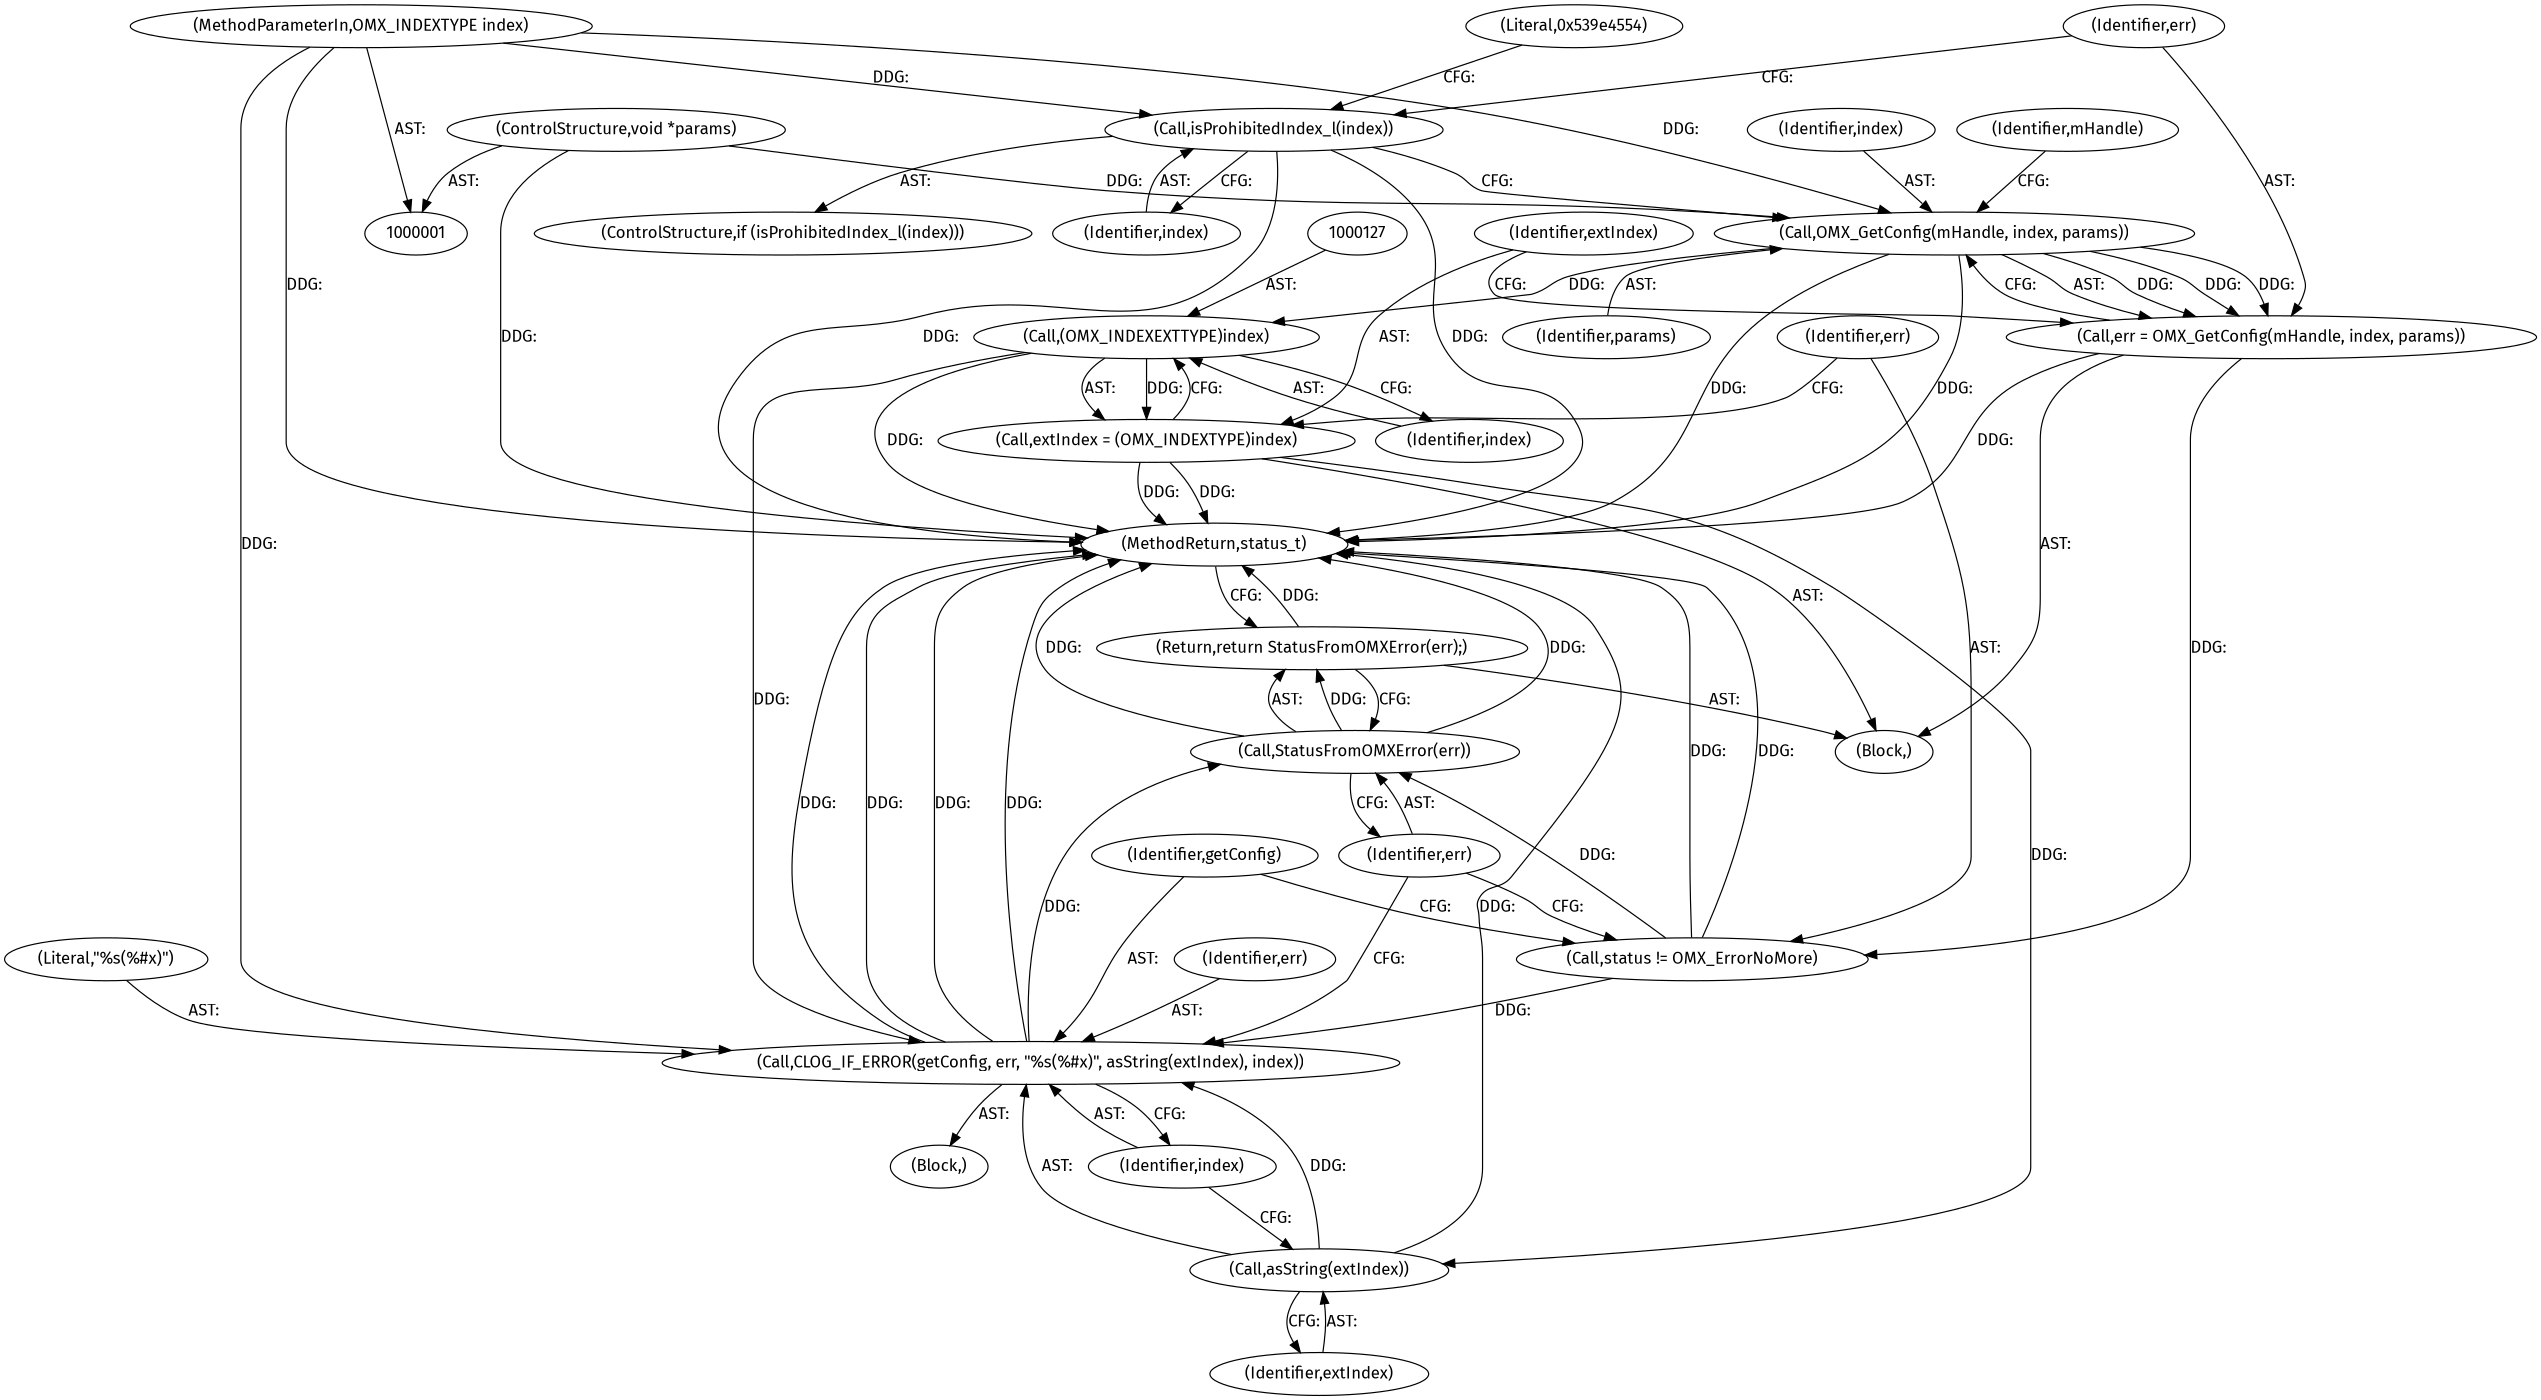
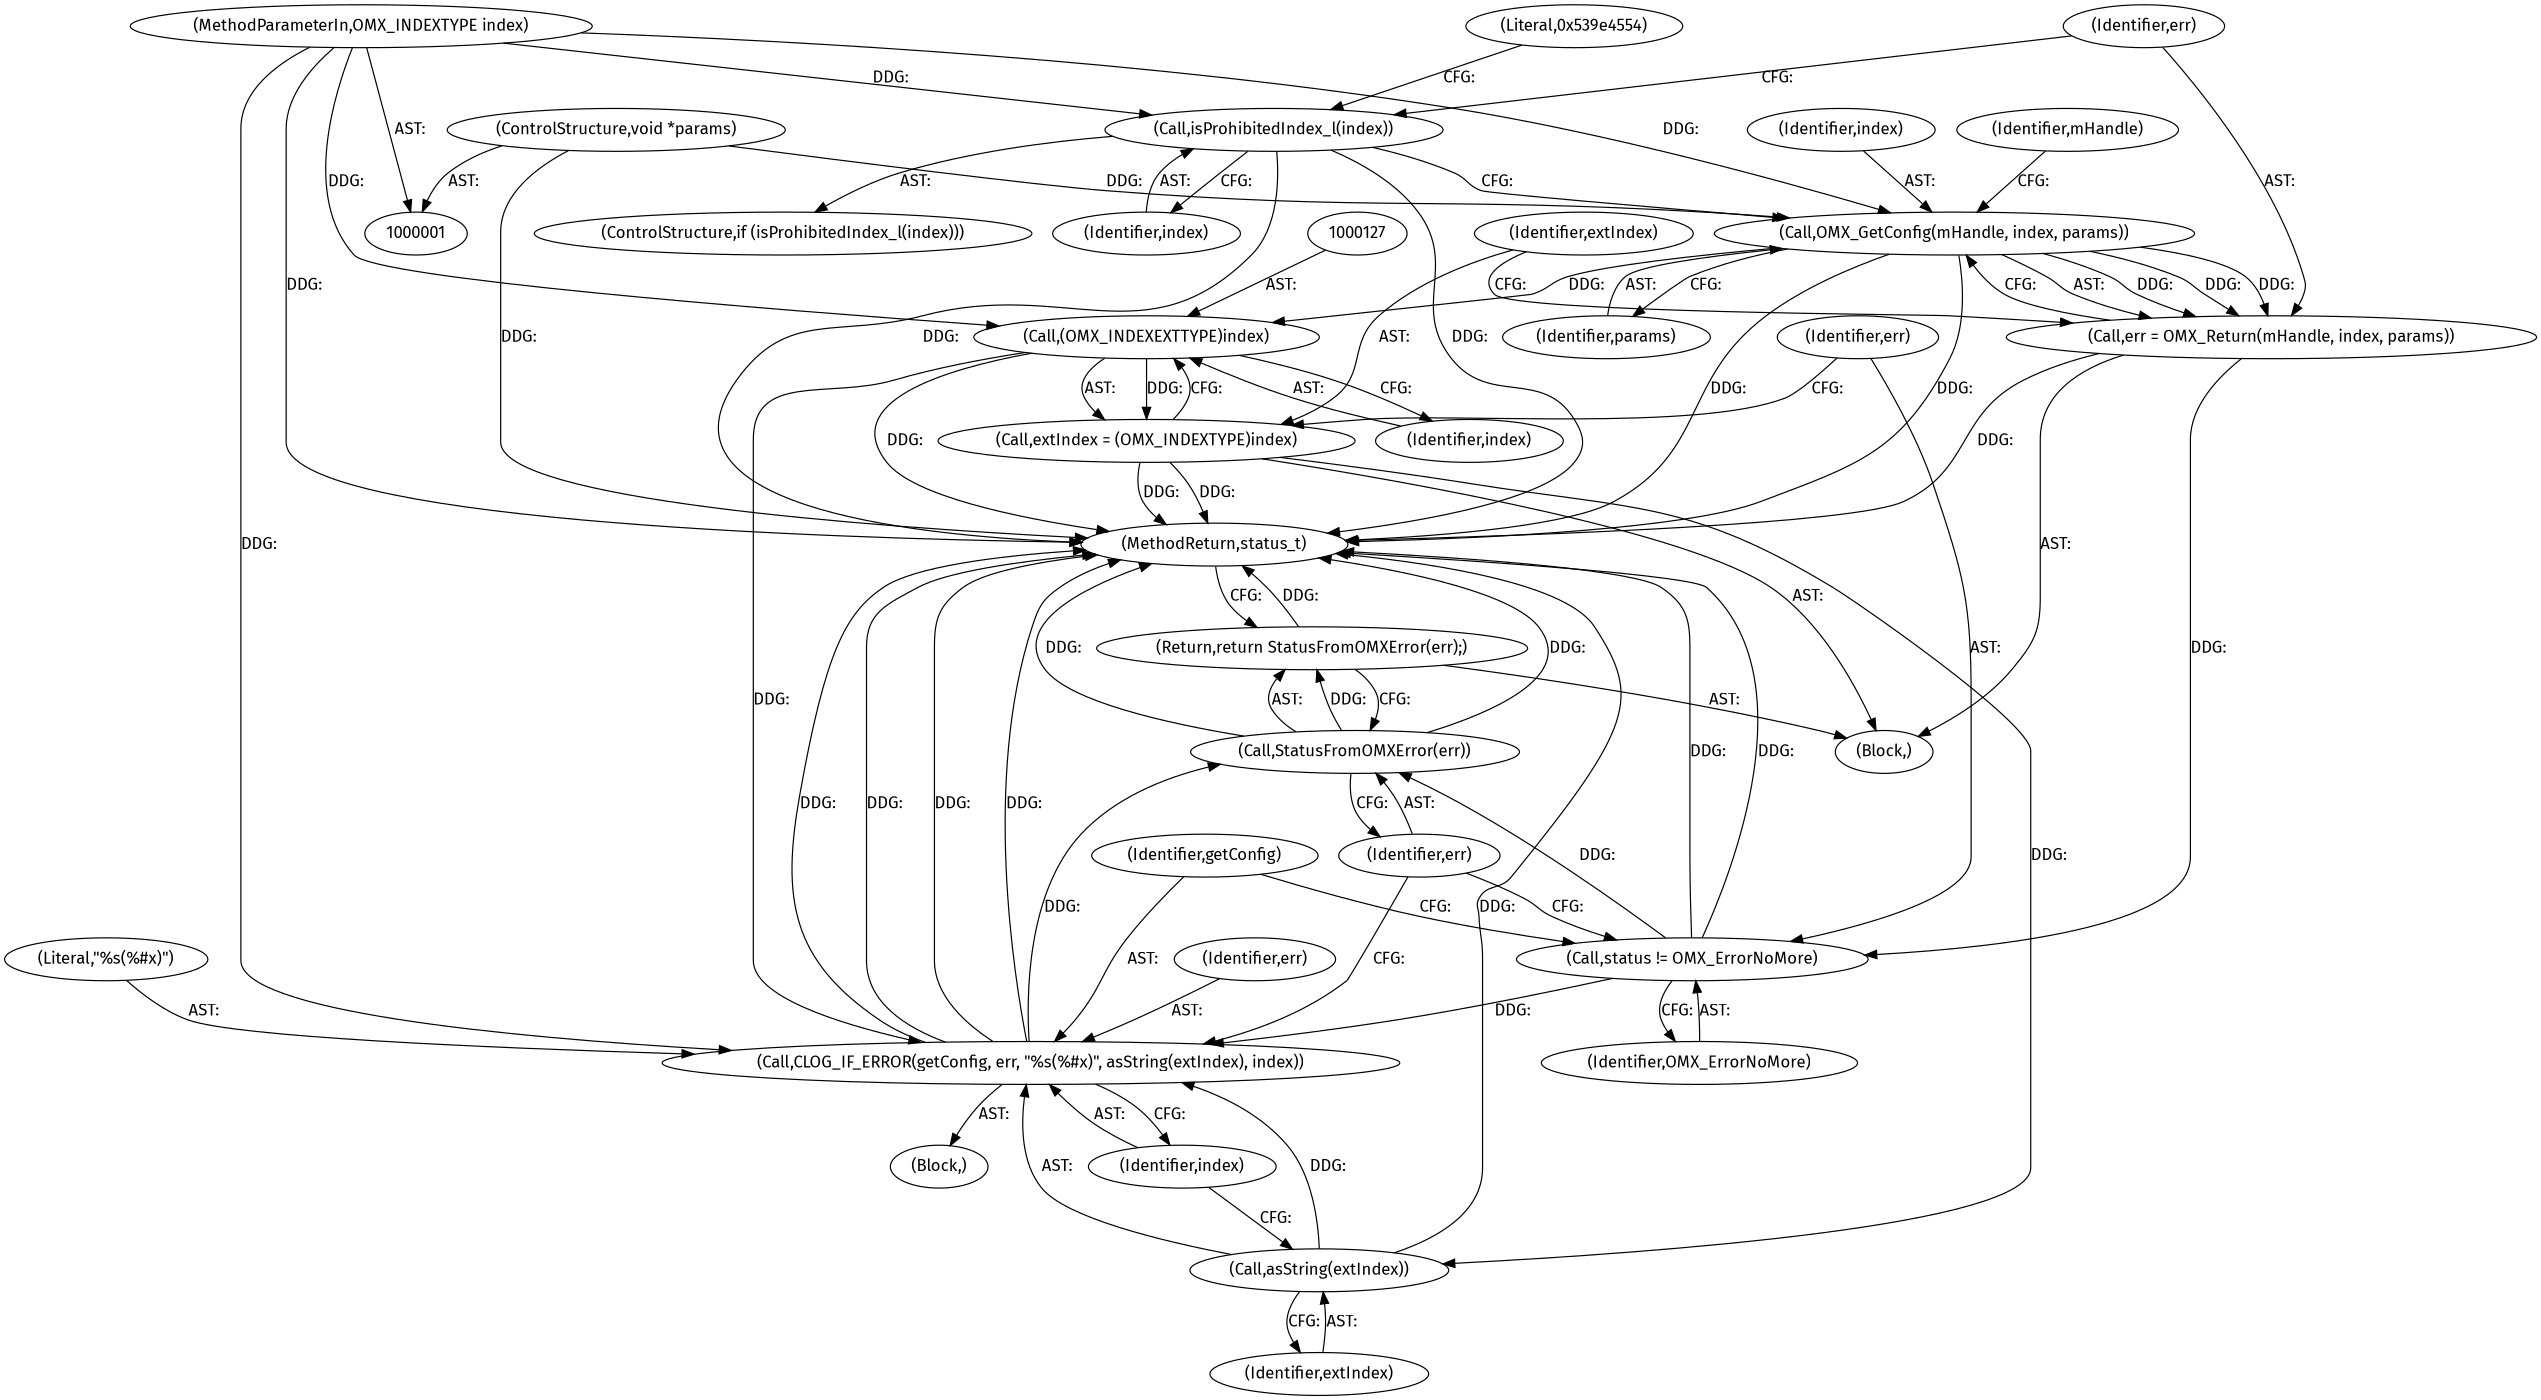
edge "(Call,OMX_GetConfig(mHandle, index, params))" -> "(Identifier,params)": added, label "CFG:"
edge "(MethodParameterIn,OMX_INDEXTYPE index)" -> "(Call,(OMX_INDEXEXTTYPE)index)": added, label "DDG:"
node "(Call,err = OMX_GetConfig(mHandle, index, params))": label "(Call,err = OMX_GetConfig(mHandle, index, params))" -> "(Call,err = OMX_Return(mHandle, index, params))"
node "(Identifier,OMX_ErrorNoMore)": added
